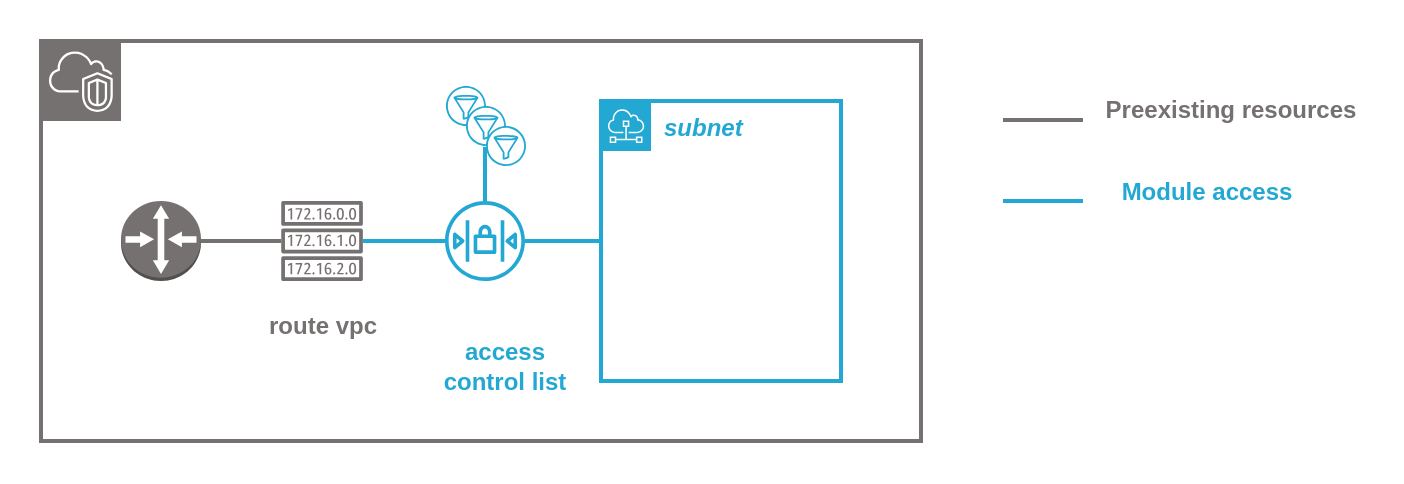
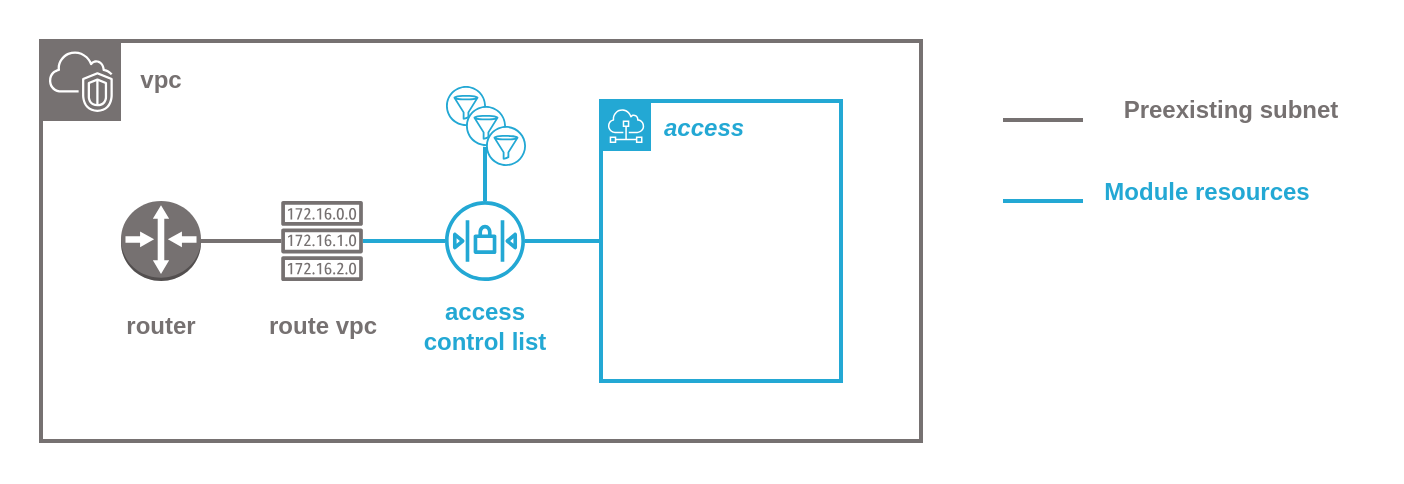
node "vpc": added
node "Preexisting resources": label "Preexisting resources" -> "Preexisting subnet"
node "subnet": label "subnet" -> "access"
node "Module access": label "Module access" -> "Module resources"
node "router": added
node "access control list": moved (505, 367) -> (485, 327)
